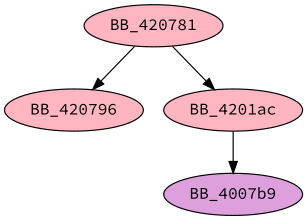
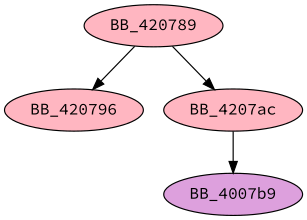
node "BB_420781": label "BB_420781" -> "BB_420789"
node "BB_4201ac": label "BB_4201ac" -> "BB_4207ac"
